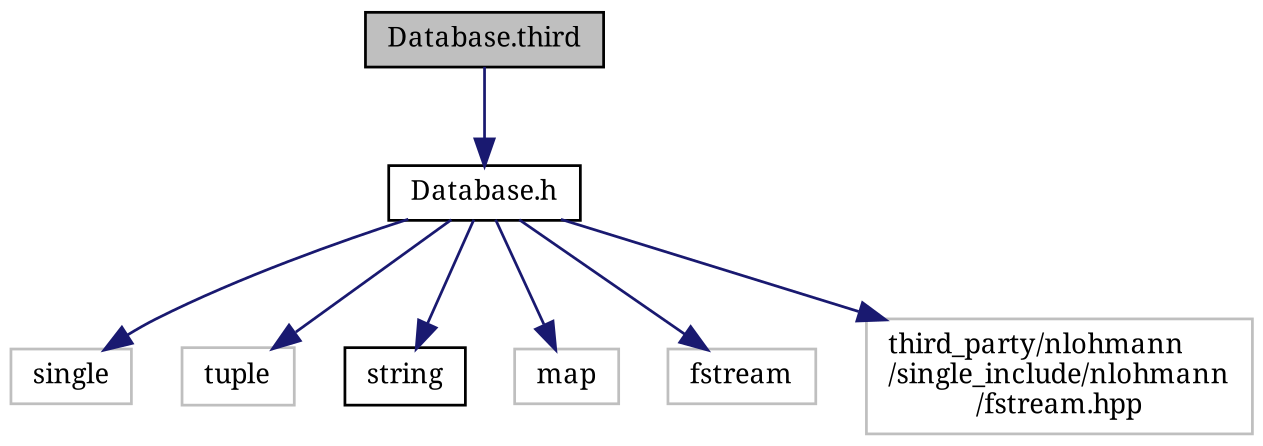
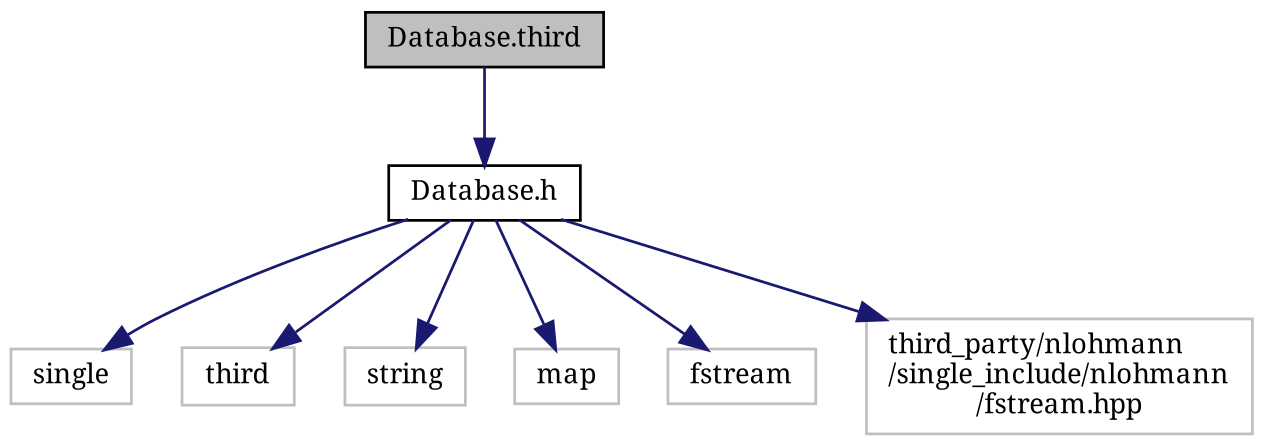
node "tuple": label "tuple" -> "third"
node "string": color black -> grey75
